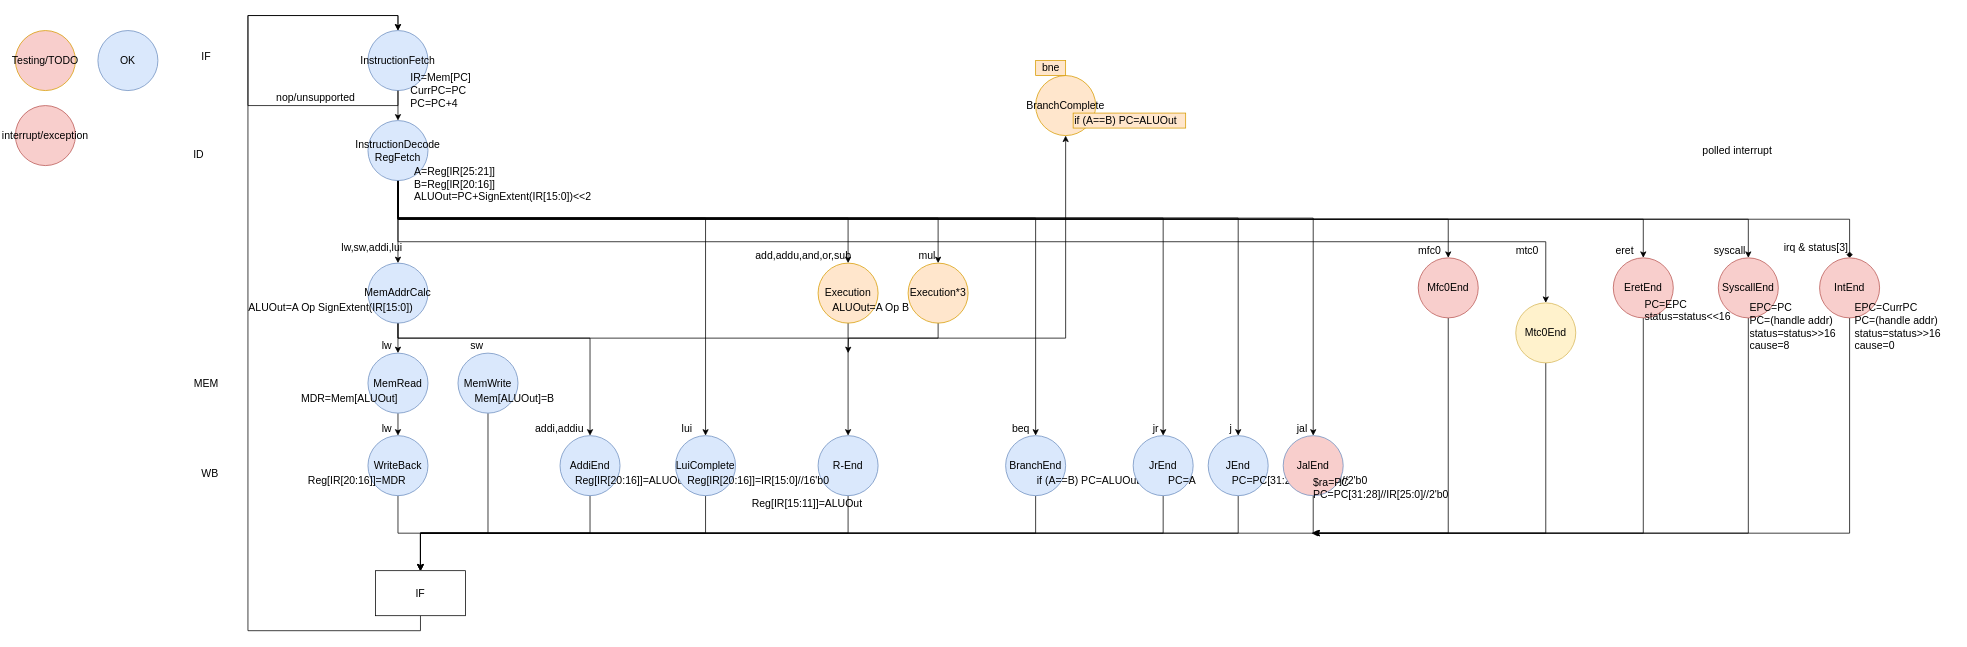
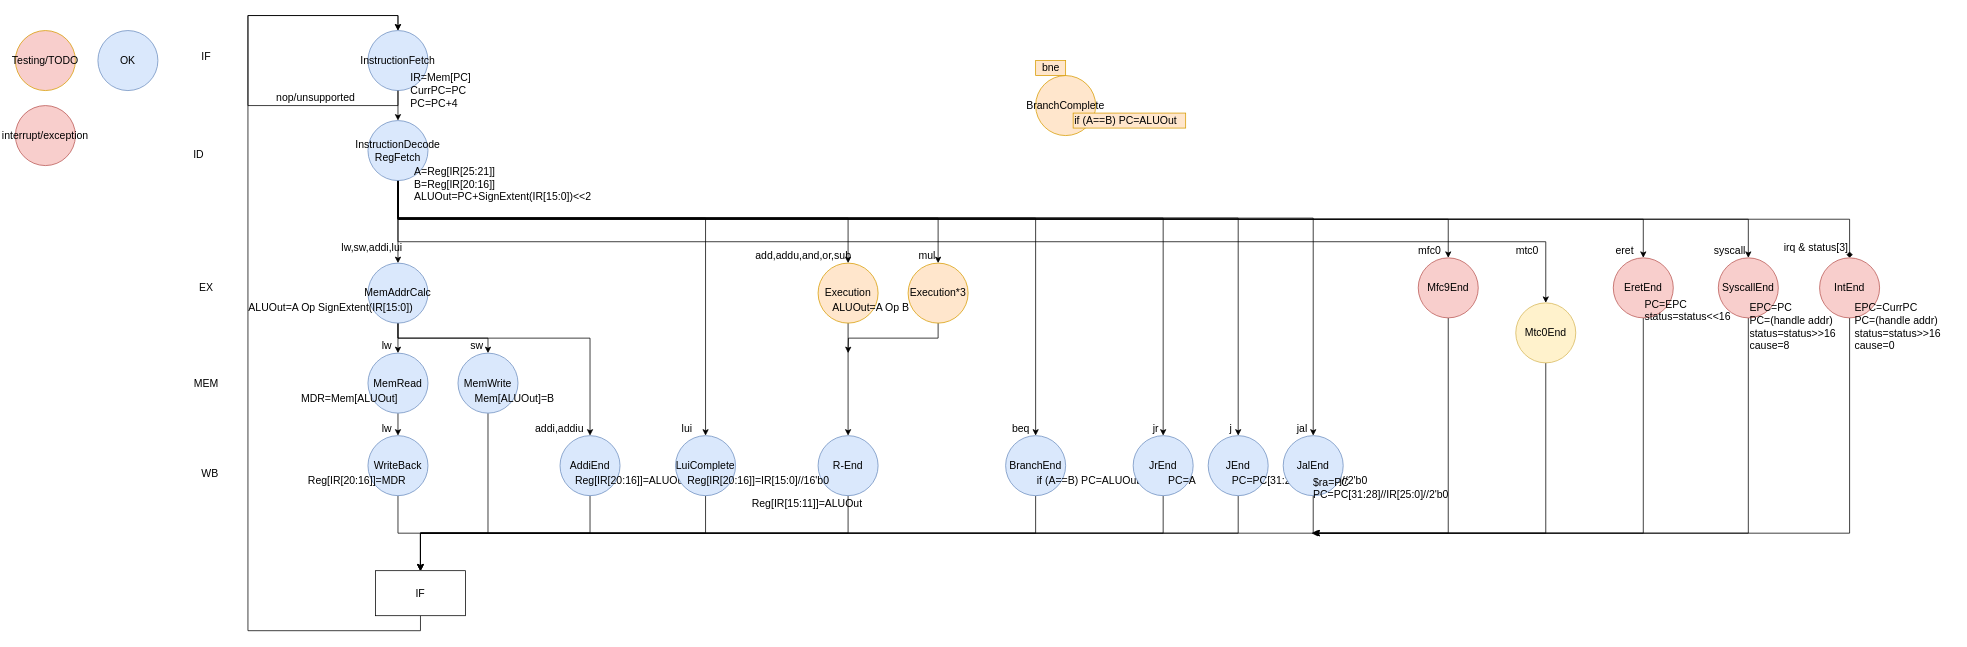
node "polled interrupt": removed
edge "MemAddrCalc" -> "BranchComplete": now "MemAddrCalc" -> "MemWrite"
node "EX": added
node "Mfc0End": label "Mfc0End" -> "Mfc9End"
node "JalEnd": fillcolor #f8cecc -> #dae8fc
